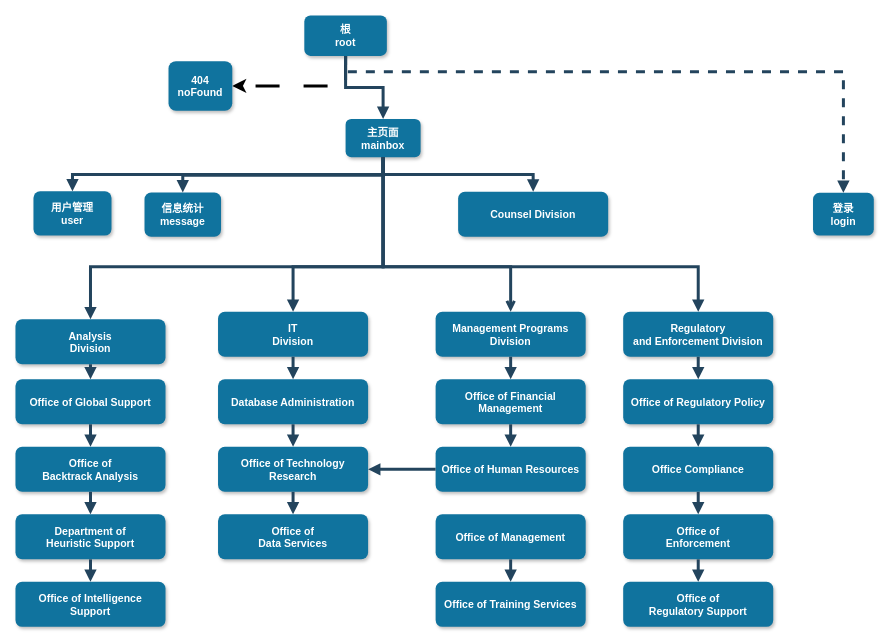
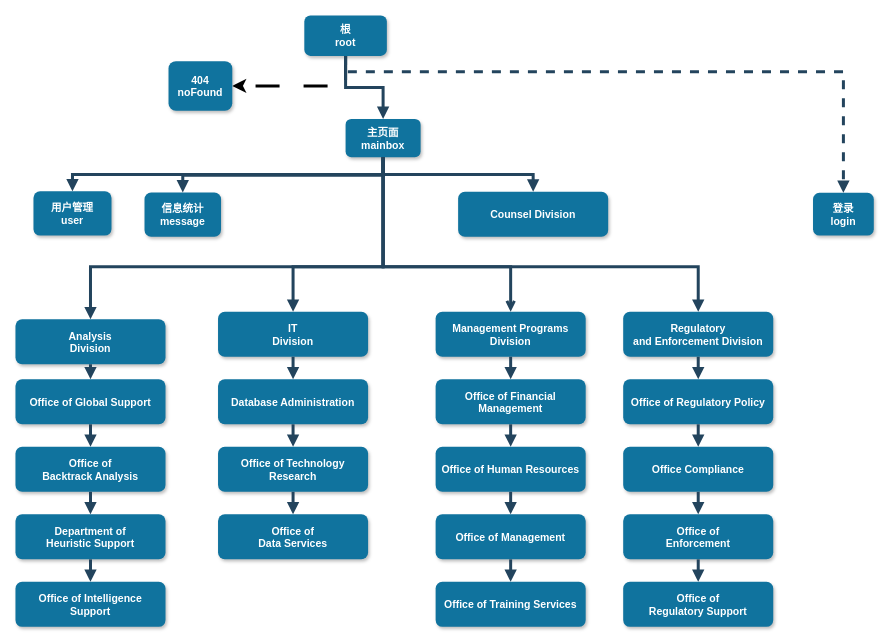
edge "Office of Human Resources" -> "Office of Technology Research": now "Office of Human Resources" -> "Office of Management"
